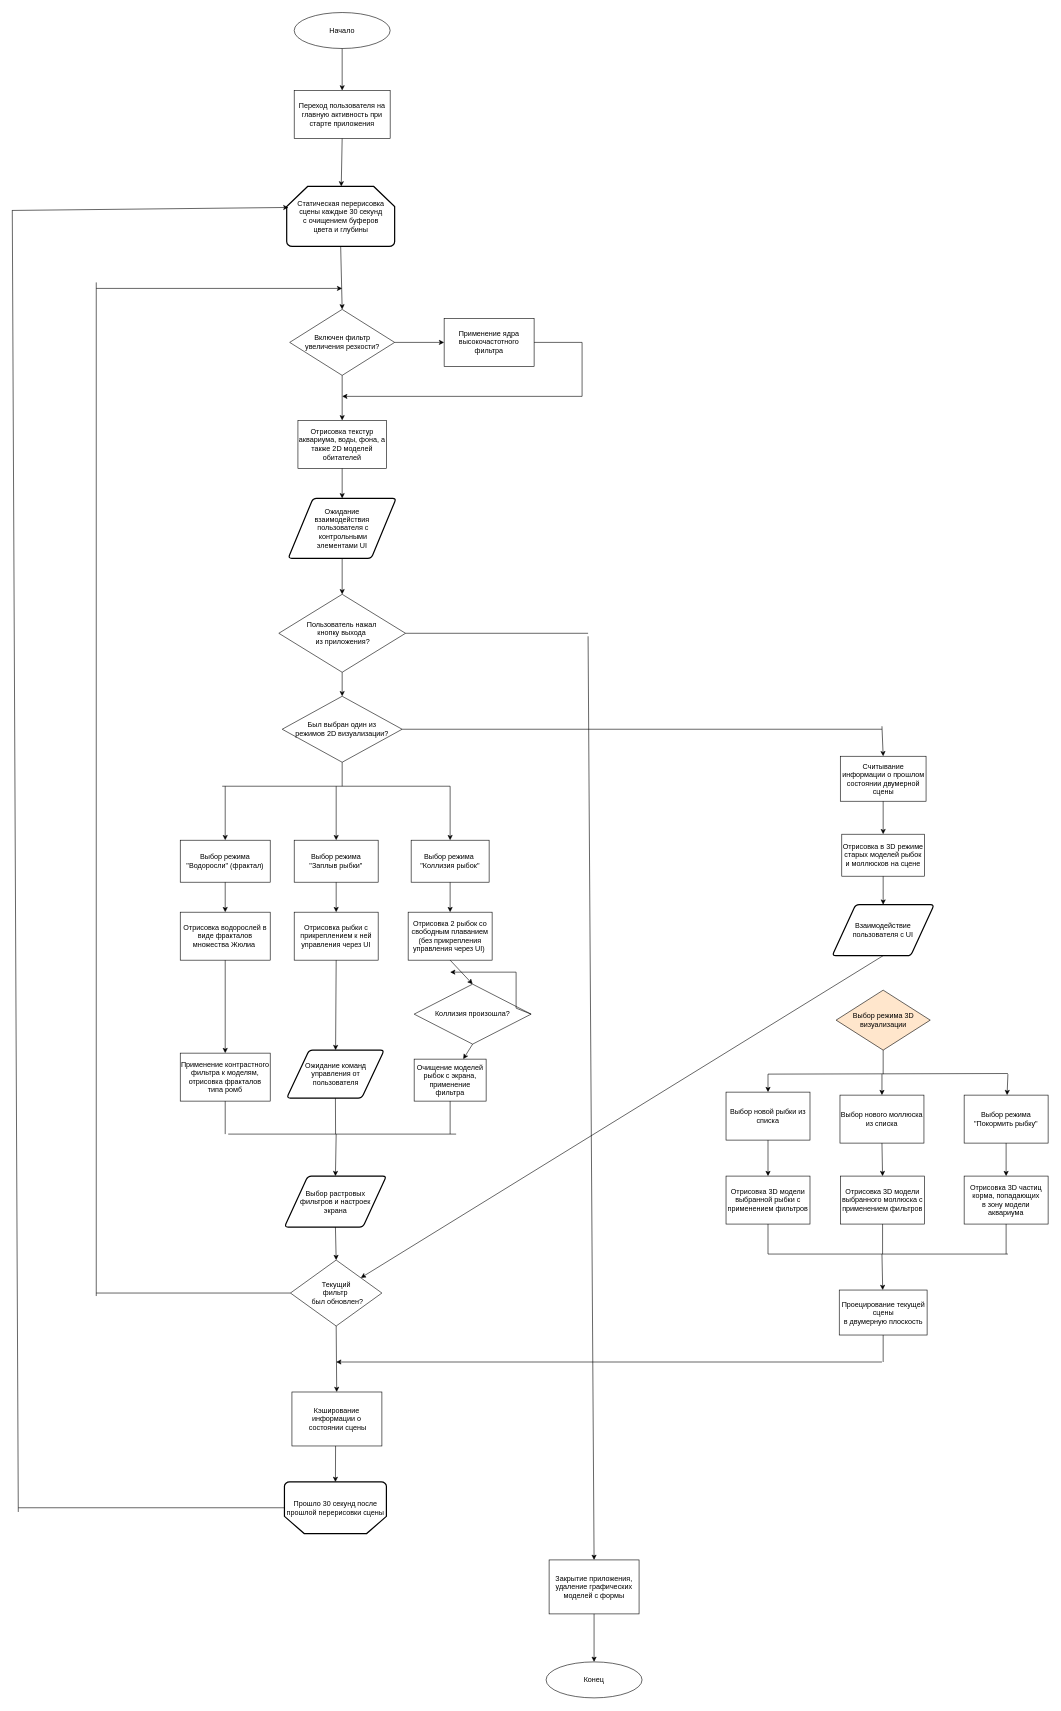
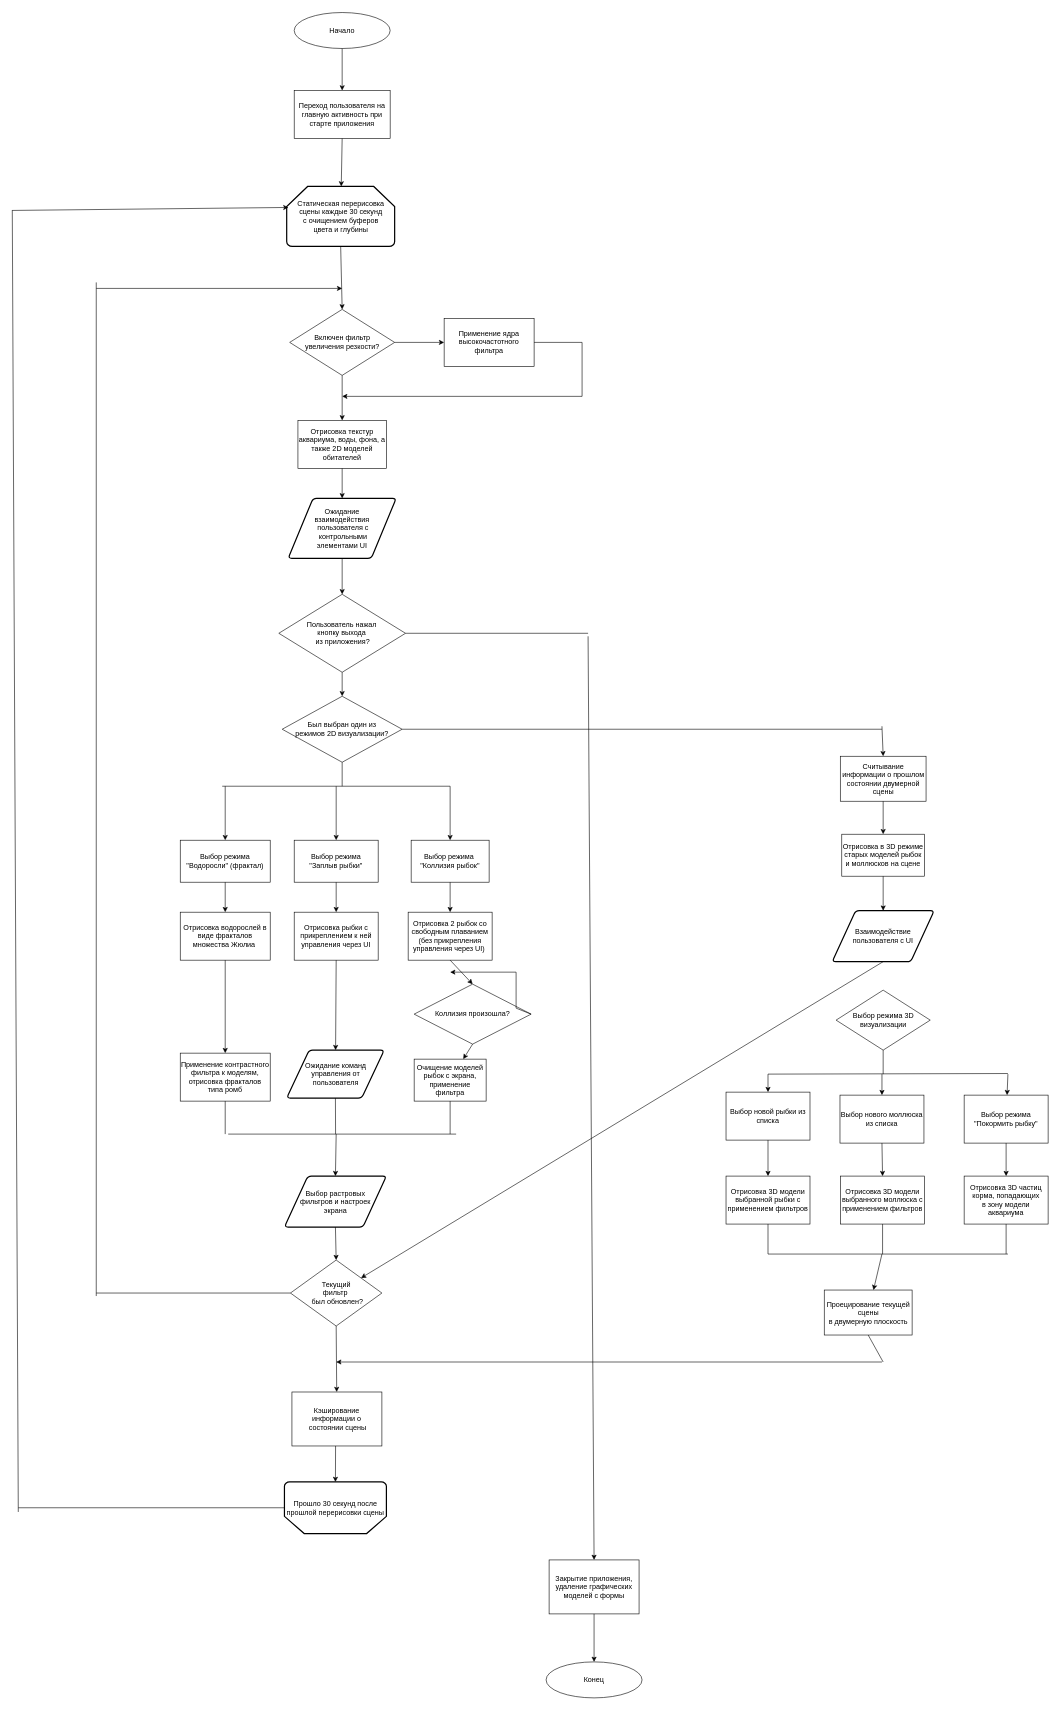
node "Взаимодействие пользователя с UI": moved (884, 930) -> (884, 936)
node "Выбор режима 3D визуализации": fillcolor #ffe6cc -> #ffffff
node "Проецирование текущей сцены в двумерную плоскость": moved (884, 1313) -> (869, 1313)
